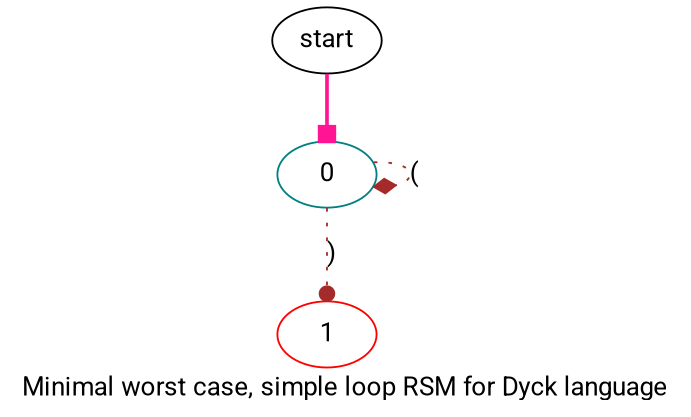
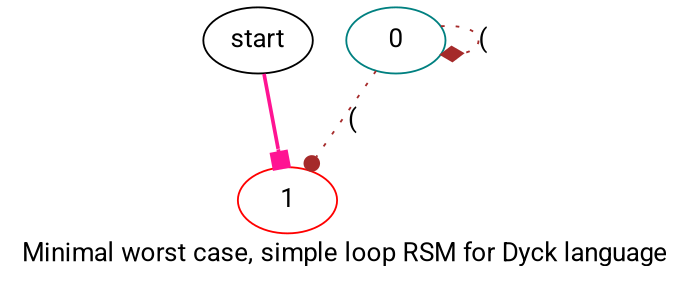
edge "start" -> "0": now "start" -> "1"
edge "0" -> "1": label ")" -> "("
